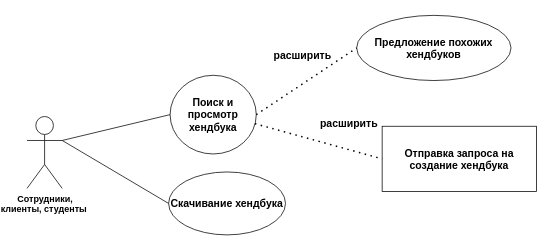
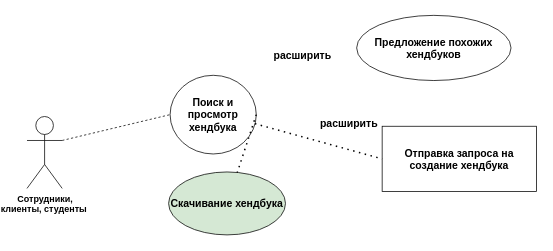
edge "Предложение похожих хендбуков" -- "Поиск и просмотр хендбука": now "Скачивание хендбука" -- "Поиск и просмотр хендбука"
edge "Поиск и просмотр хендбука" -- "Сотрудники, клиенты, студенты": style solid -> dashed
edge "Сотрудники, клиенты, студенты" -- "Скачивание хендбука": removed
node "Скачивание хендбука": fillcolor #ffffff -> #d5e8d4
